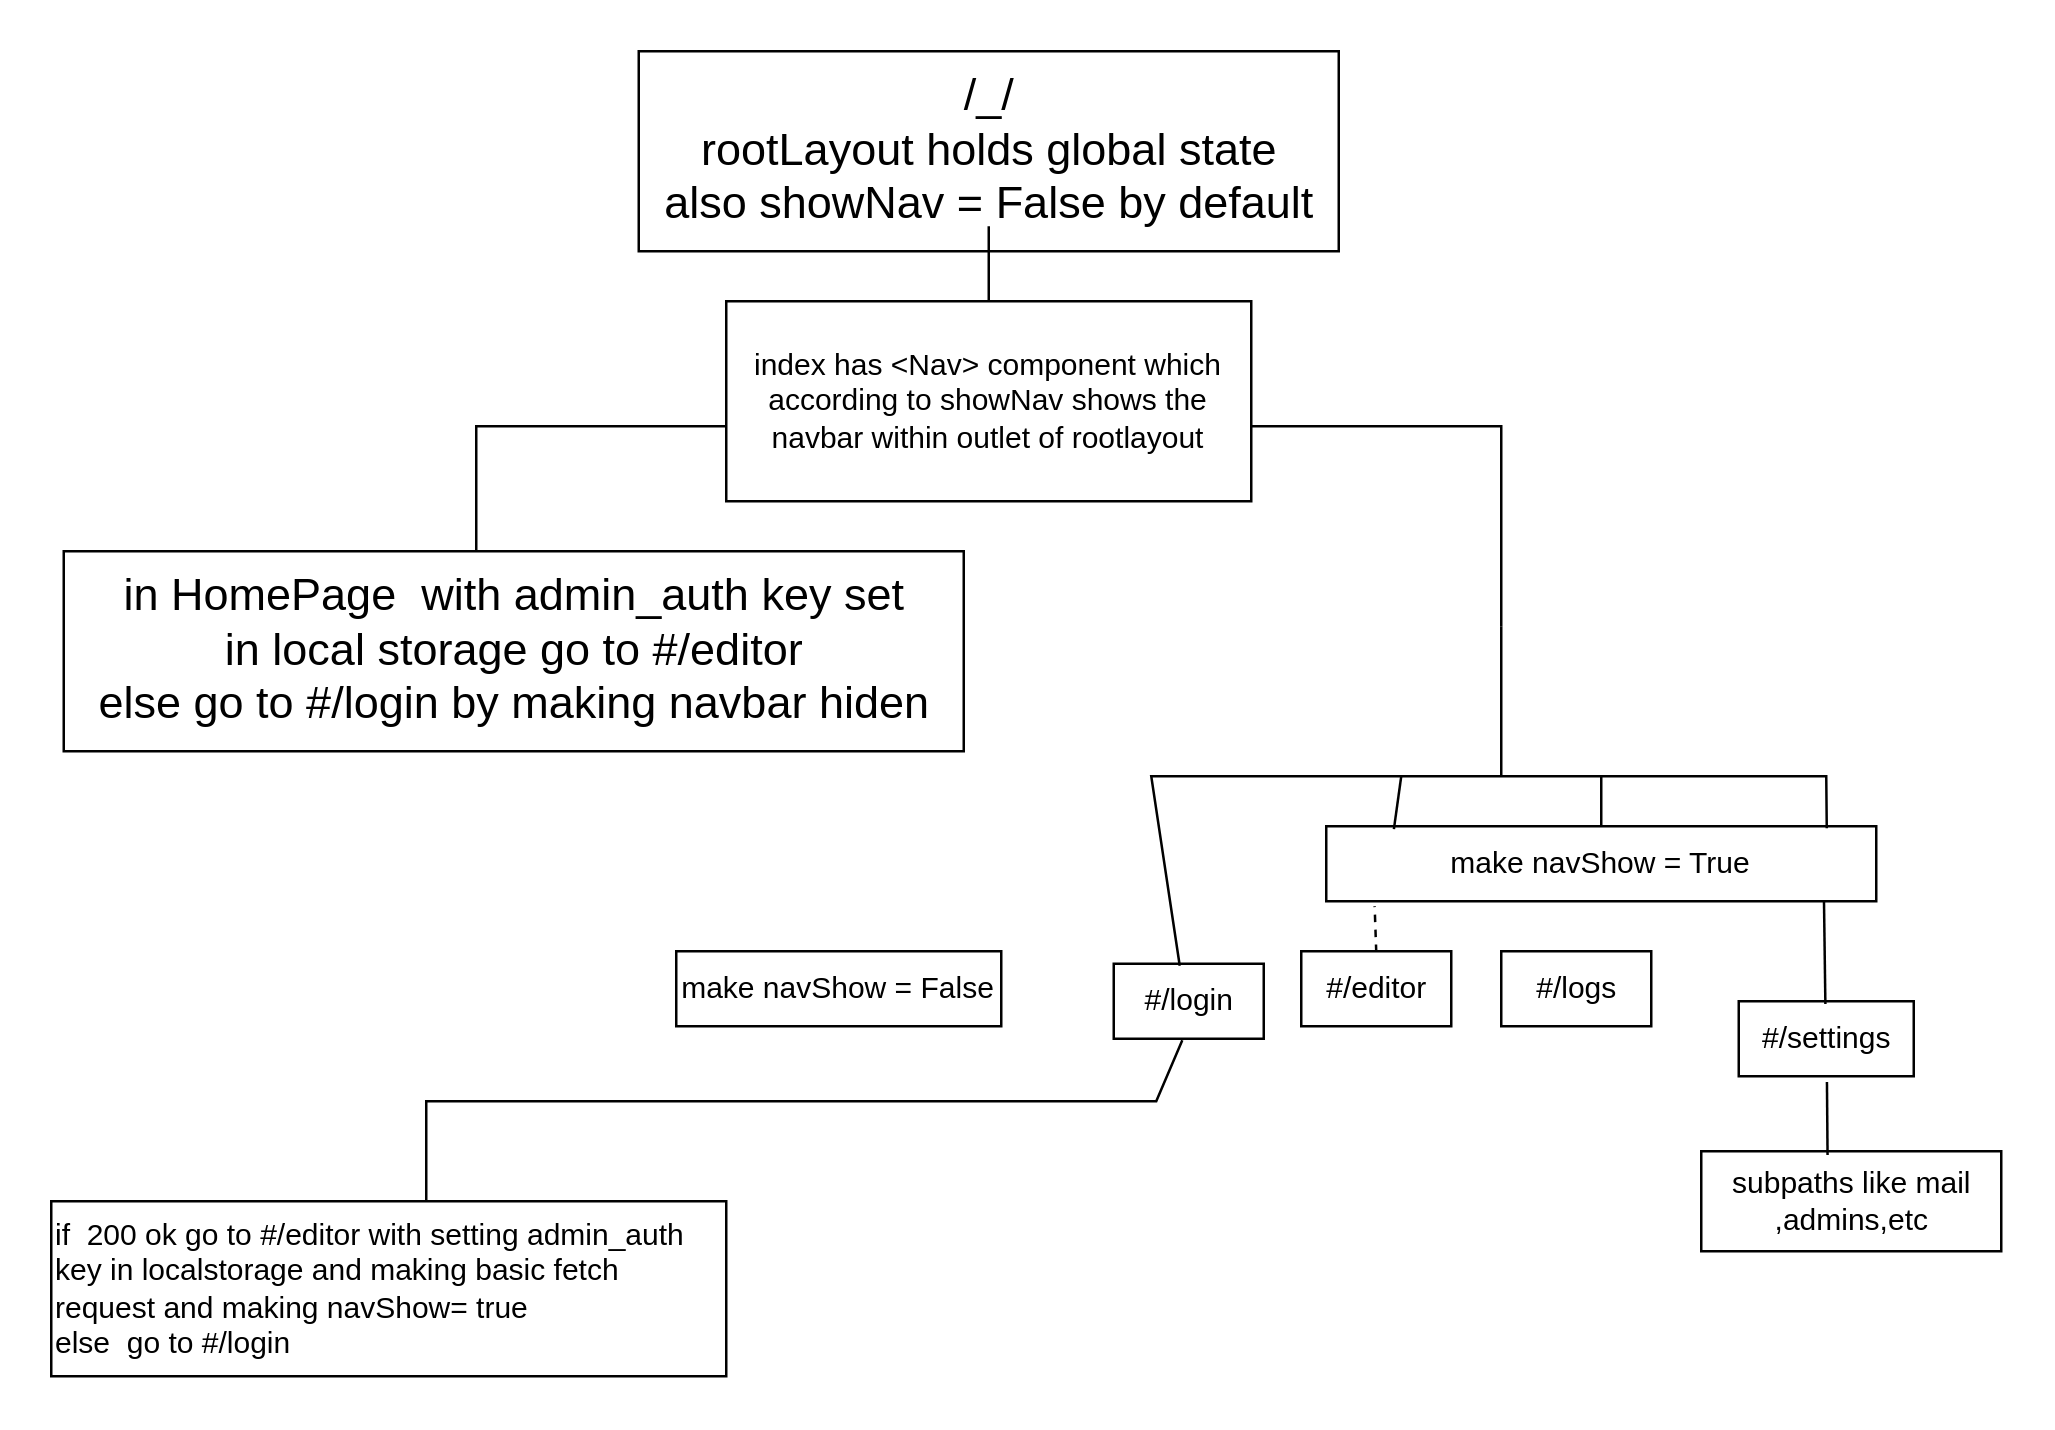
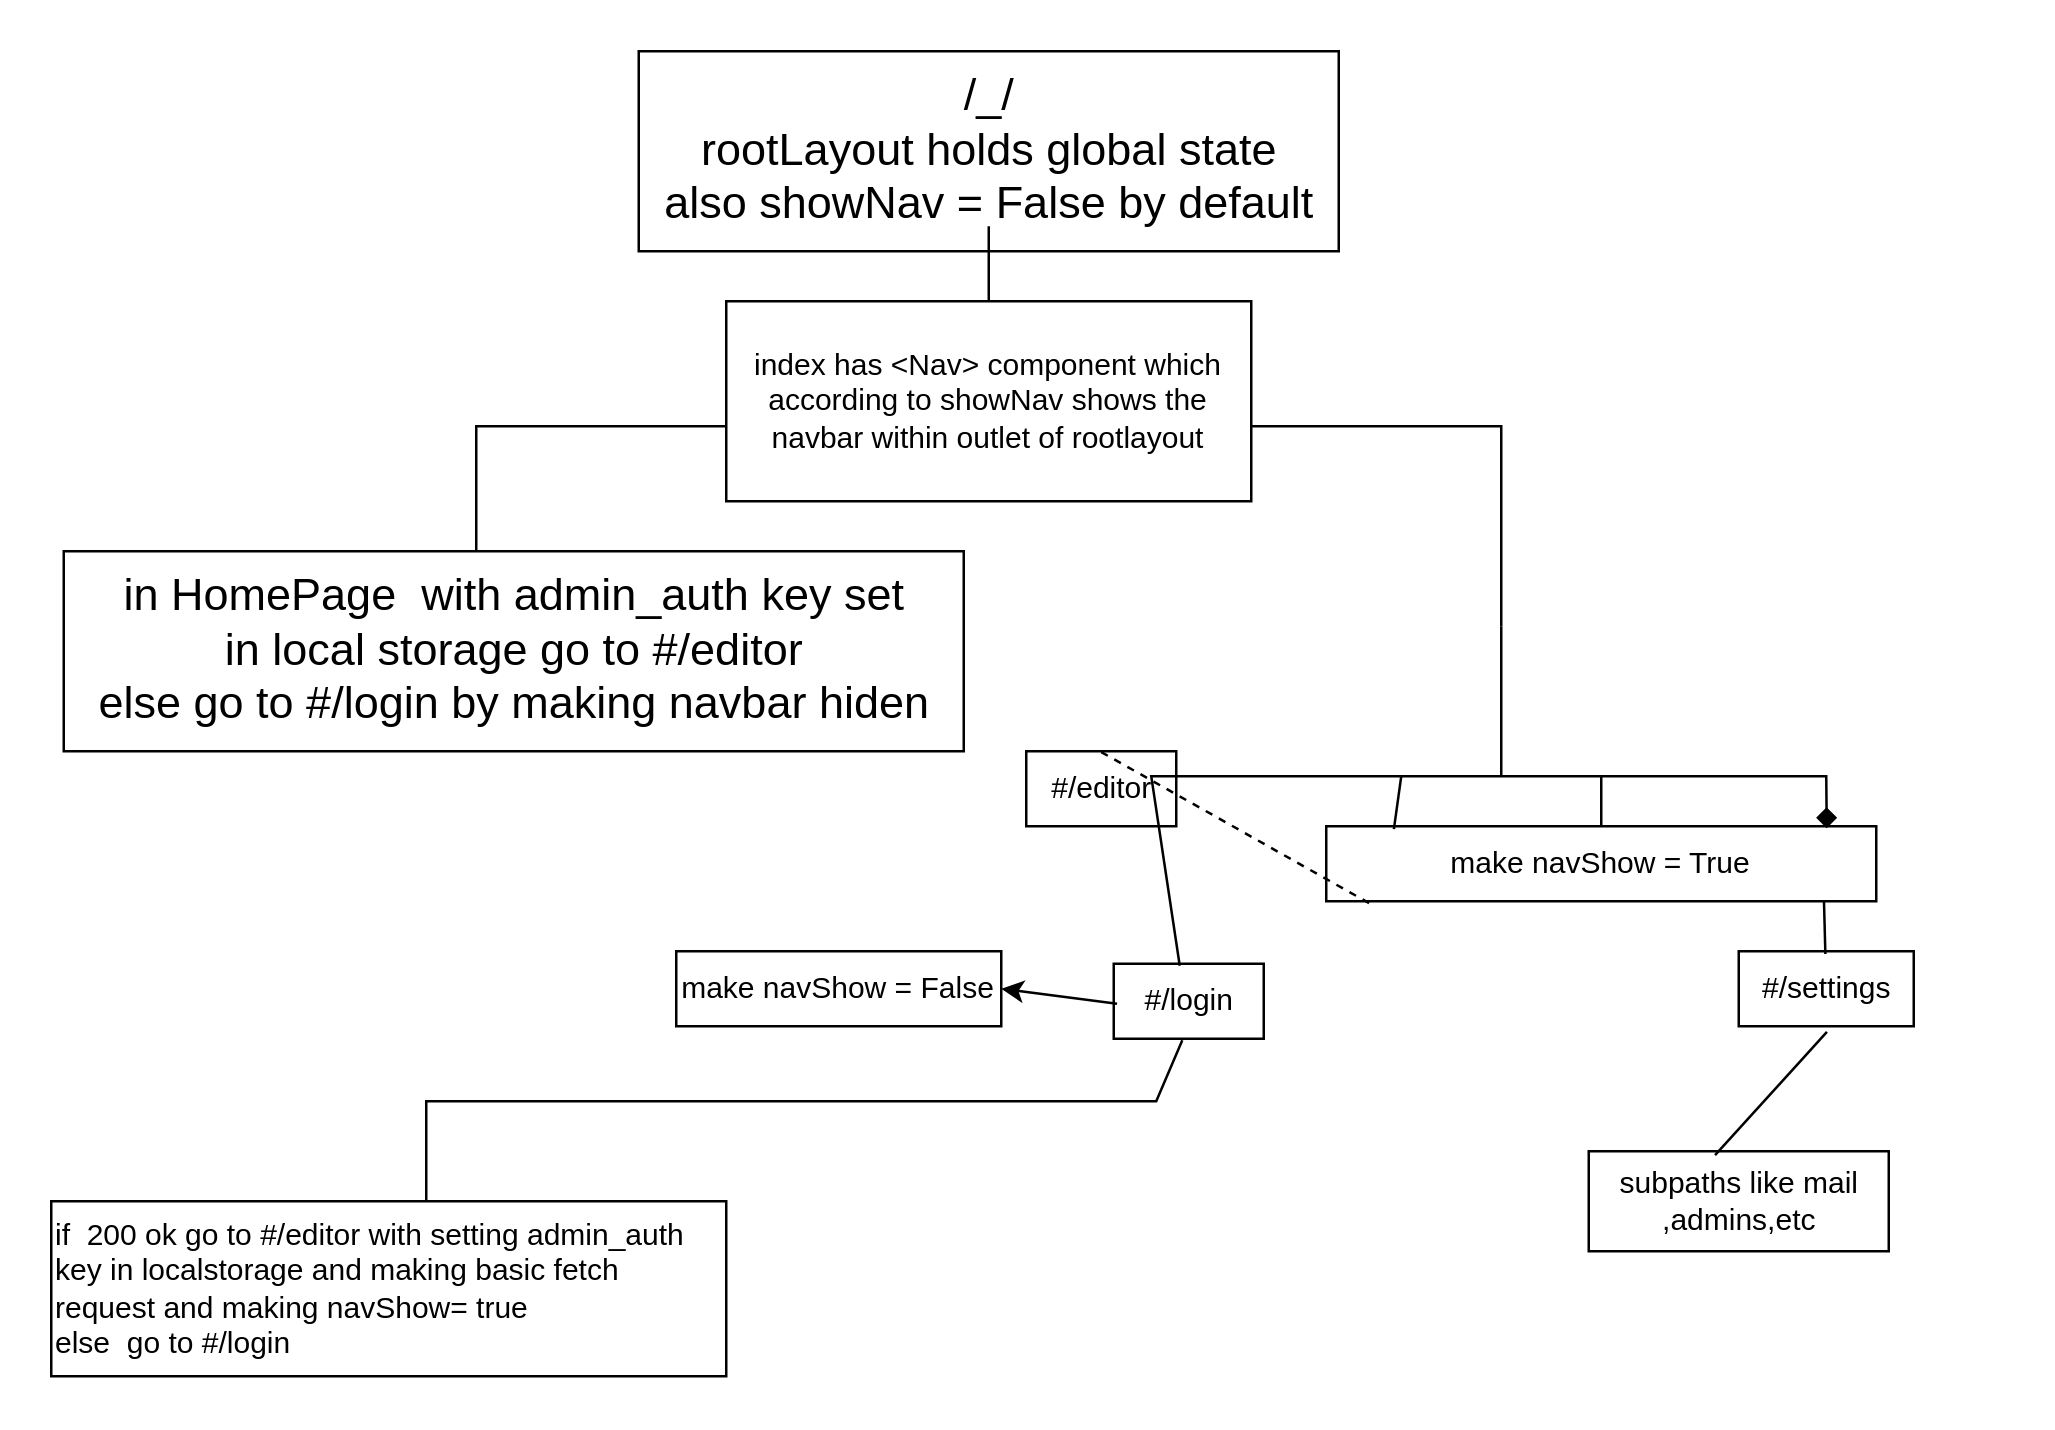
edge "make navShow = True" -- "#/login": arrowhead none -> diamond
node "#/editor": moved (1376, 989) -> (1101, 789)
node "#/logs": removed
edge "#/login" -> "make navShow = False": added
node "#/settings": moved (1826, 1039) -> (1826, 989)
node "subpaths like mail ,admins,etc": moved (1851, 1201) -> (1739, 1201)
